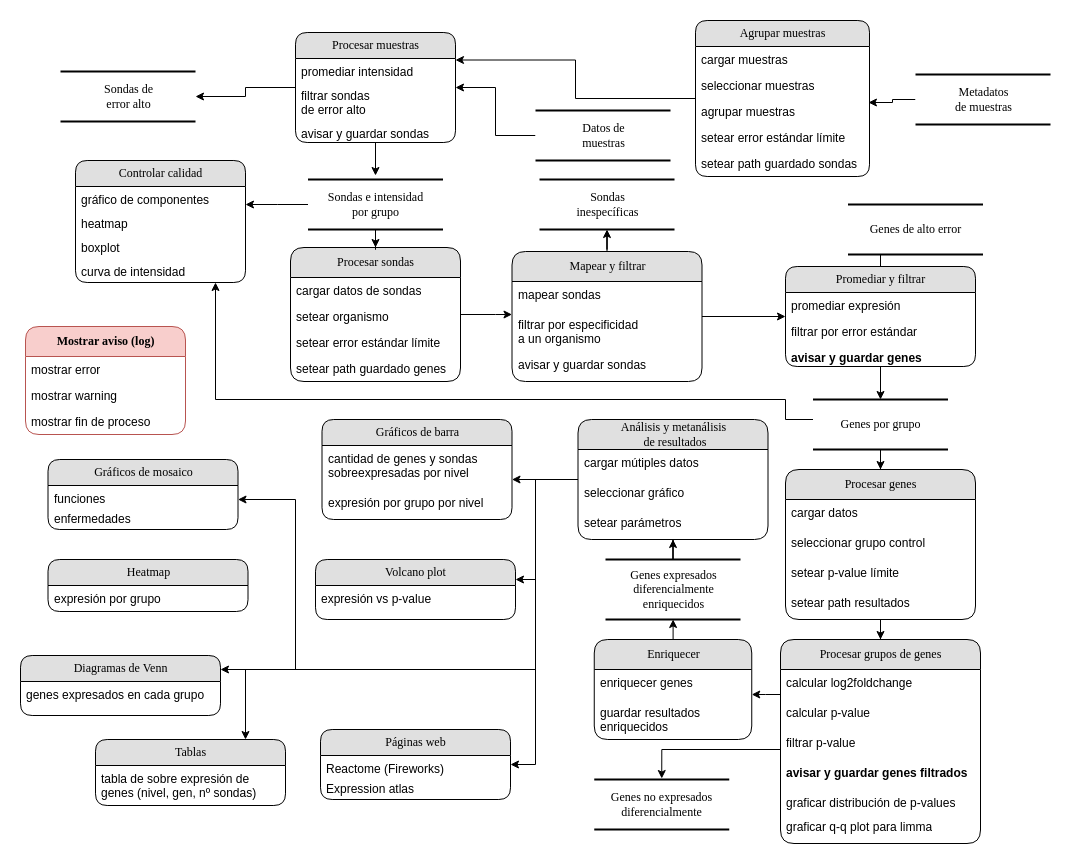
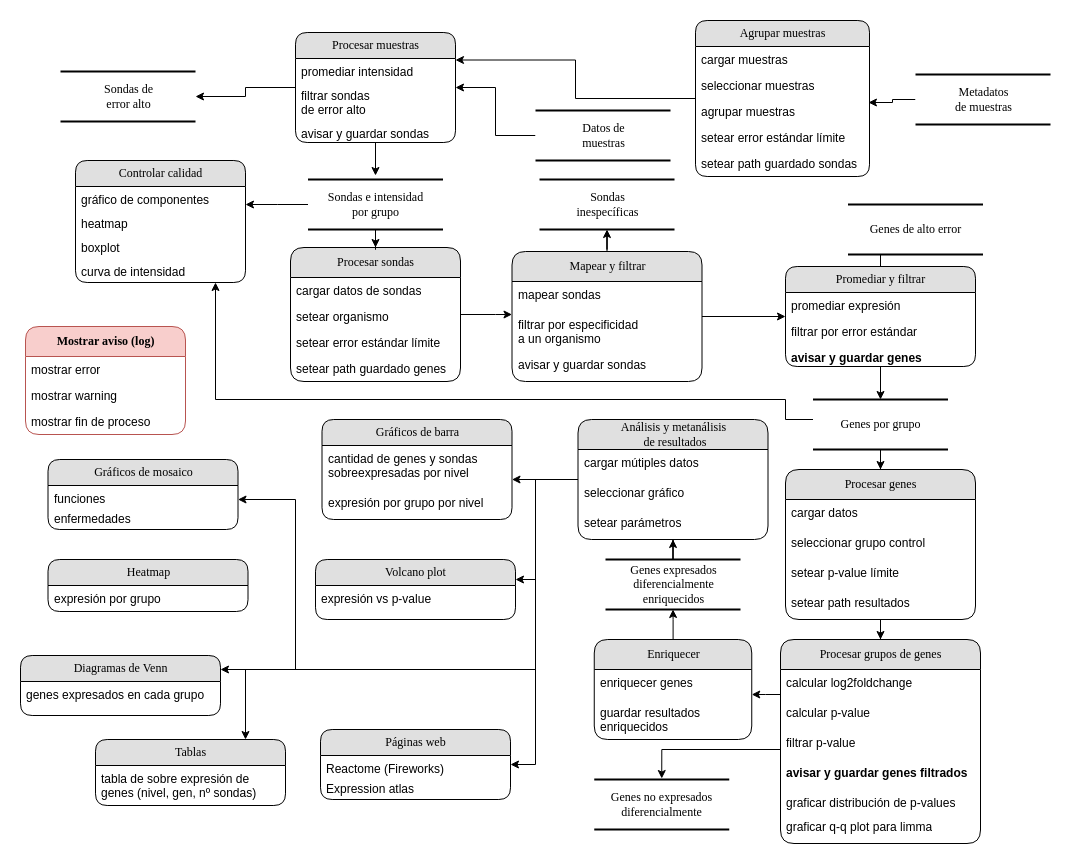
node "Genes expresados diferencialmente enriquecidos": size 135x60 -> 135x50
